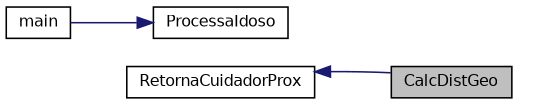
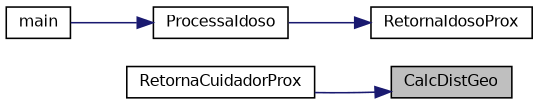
node "RetornaIdosoProx": added
edge "CalcDistGeo" -> "RetornaCuidadorProx": reversed
